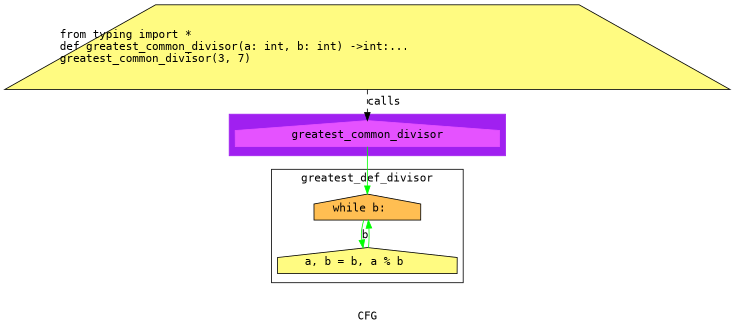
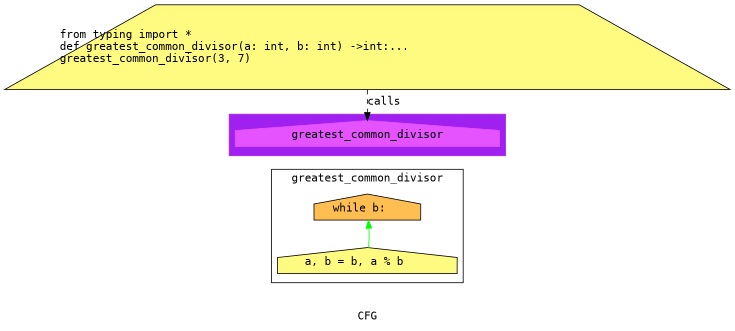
edge "greatest_common_divisor" -> "while b:": removed
cluster "greatest_def_divisor": label "greatest_def_divisor" -> "greatest_common_divisor"
edge "while b:" -> "a, b = b, a % b": removed, label "b"
